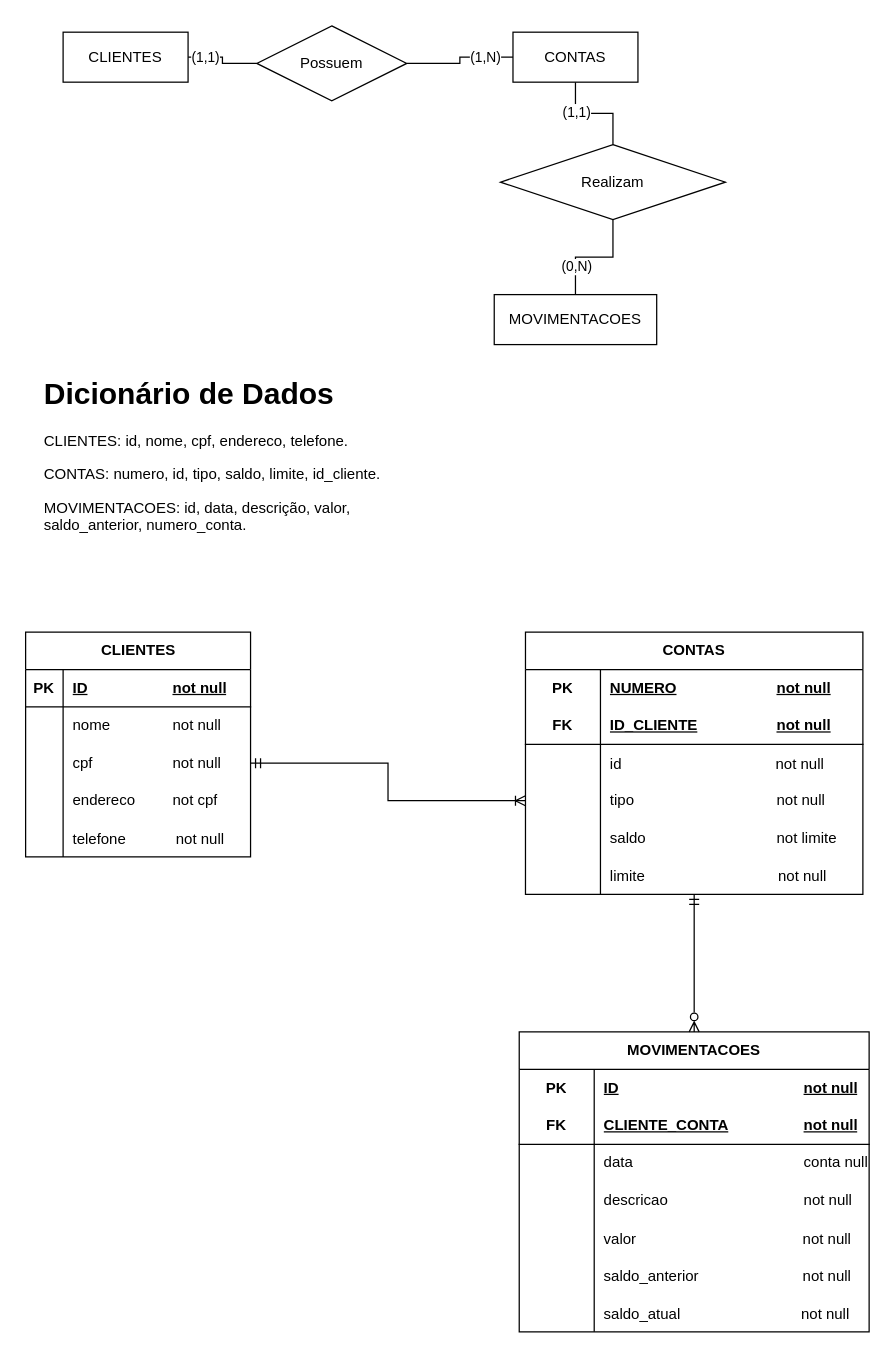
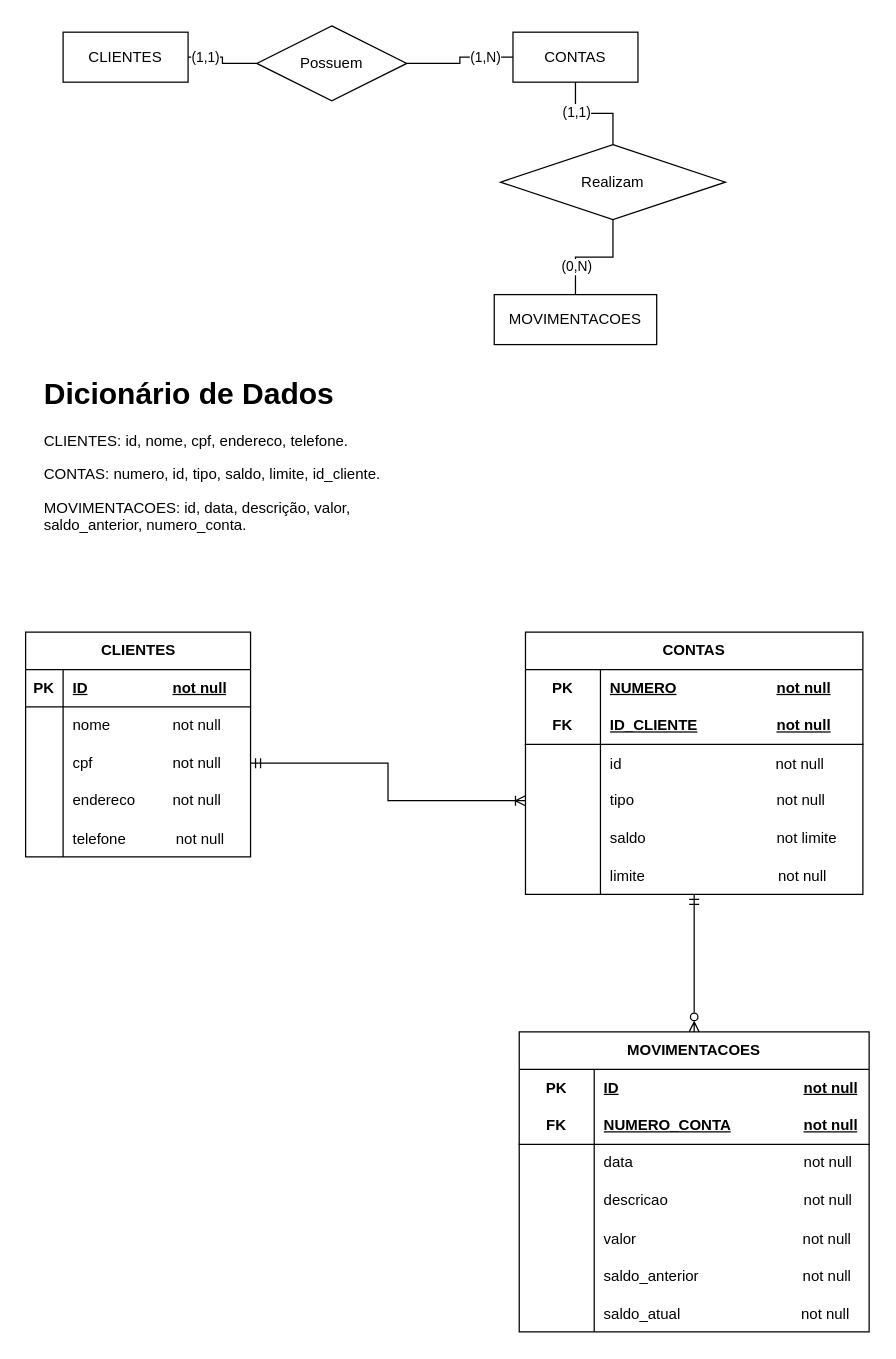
node "endereco not cpf": label "endereco not cpf" -> "endereco not null"
node "CLIENTE_CONTA not null": label "CLIENTE_CONTA not null" -> "NUMERO_CONTA not null"
node "data conta null": label "data conta null" -> "data not null"
